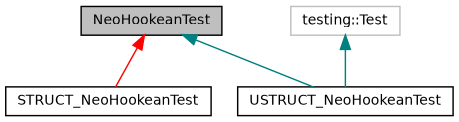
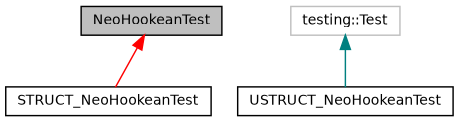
edge "USTRUCT_NeoHookeanTest" -> "NeoHookeanTest": removed
